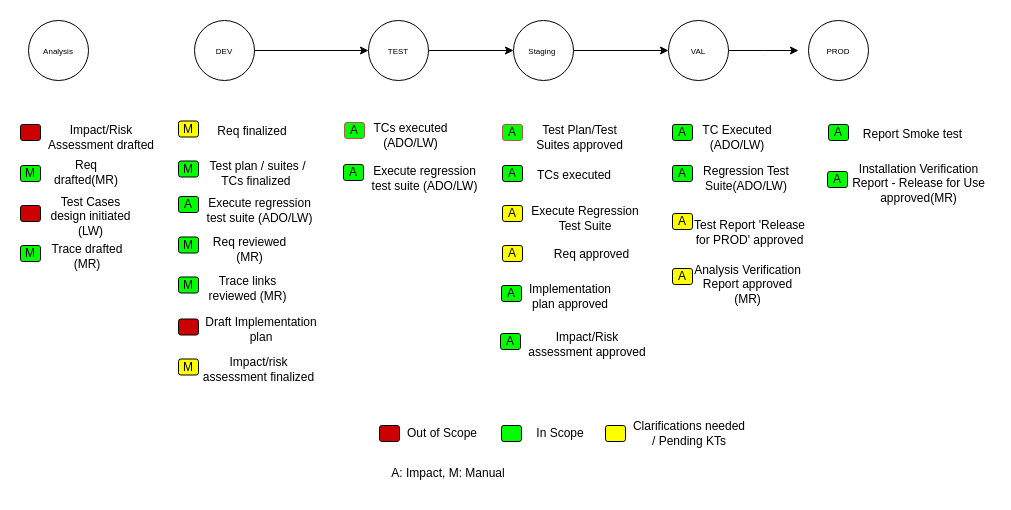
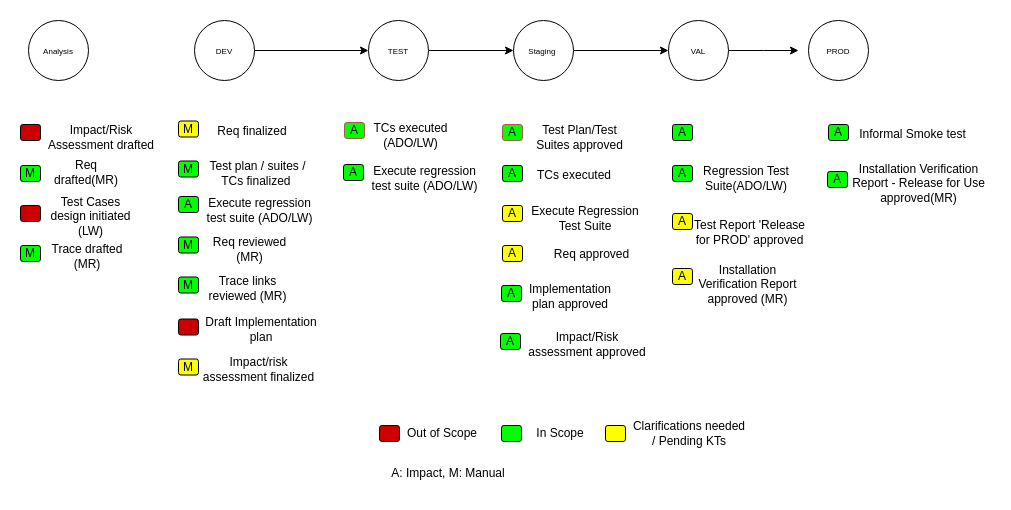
node "Report Smoke test": label "Report Smoke test" -> "Informal Smoke test"
node "TC Executed (ADO/LW)": removed
node "Analysis Verification Report approved (MR)": label "Analysis Verification Report approved (MR)" -> "Installation Verification Report approved (MR)"
